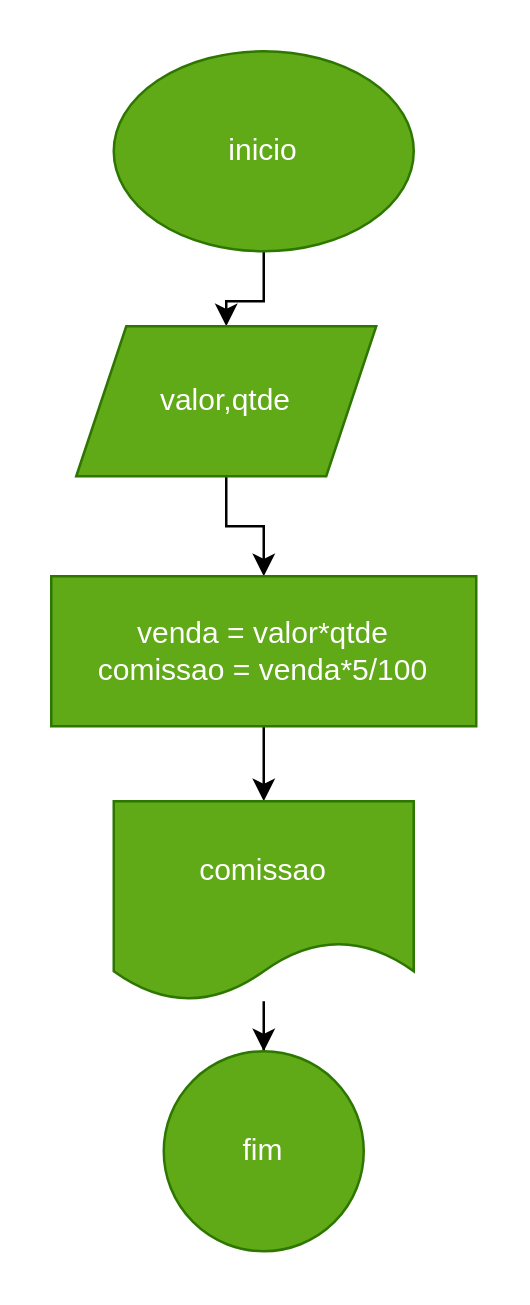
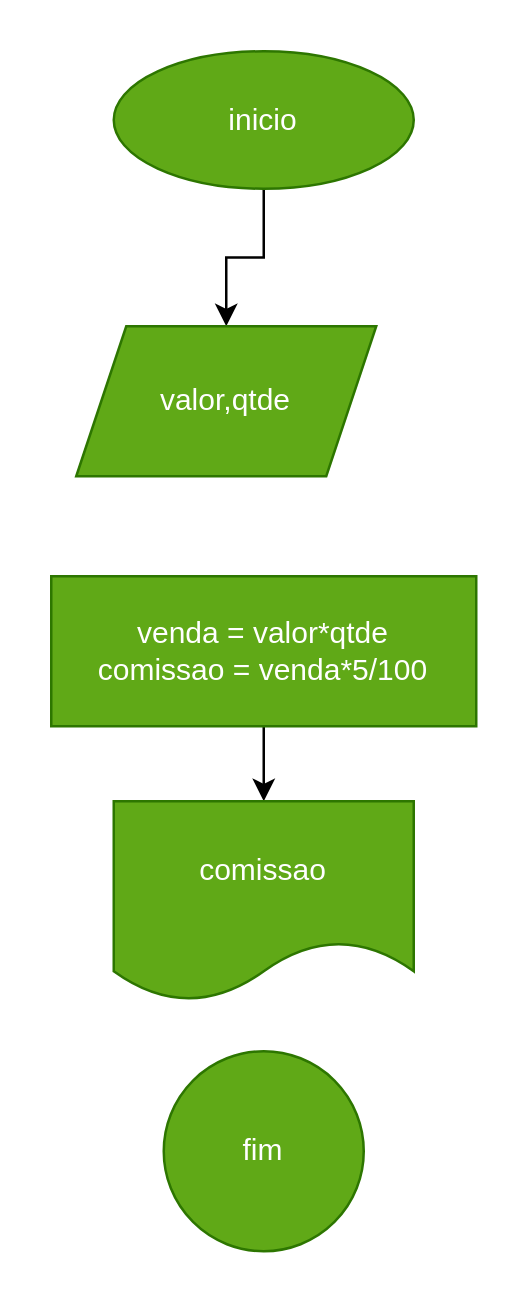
node "inicio": size 300x200 -> 300x138
edge "valor,qtde" -> "venda = valor*qtde comissao = venda*5/100": removed
edge "comissao" -> "fim": removed
